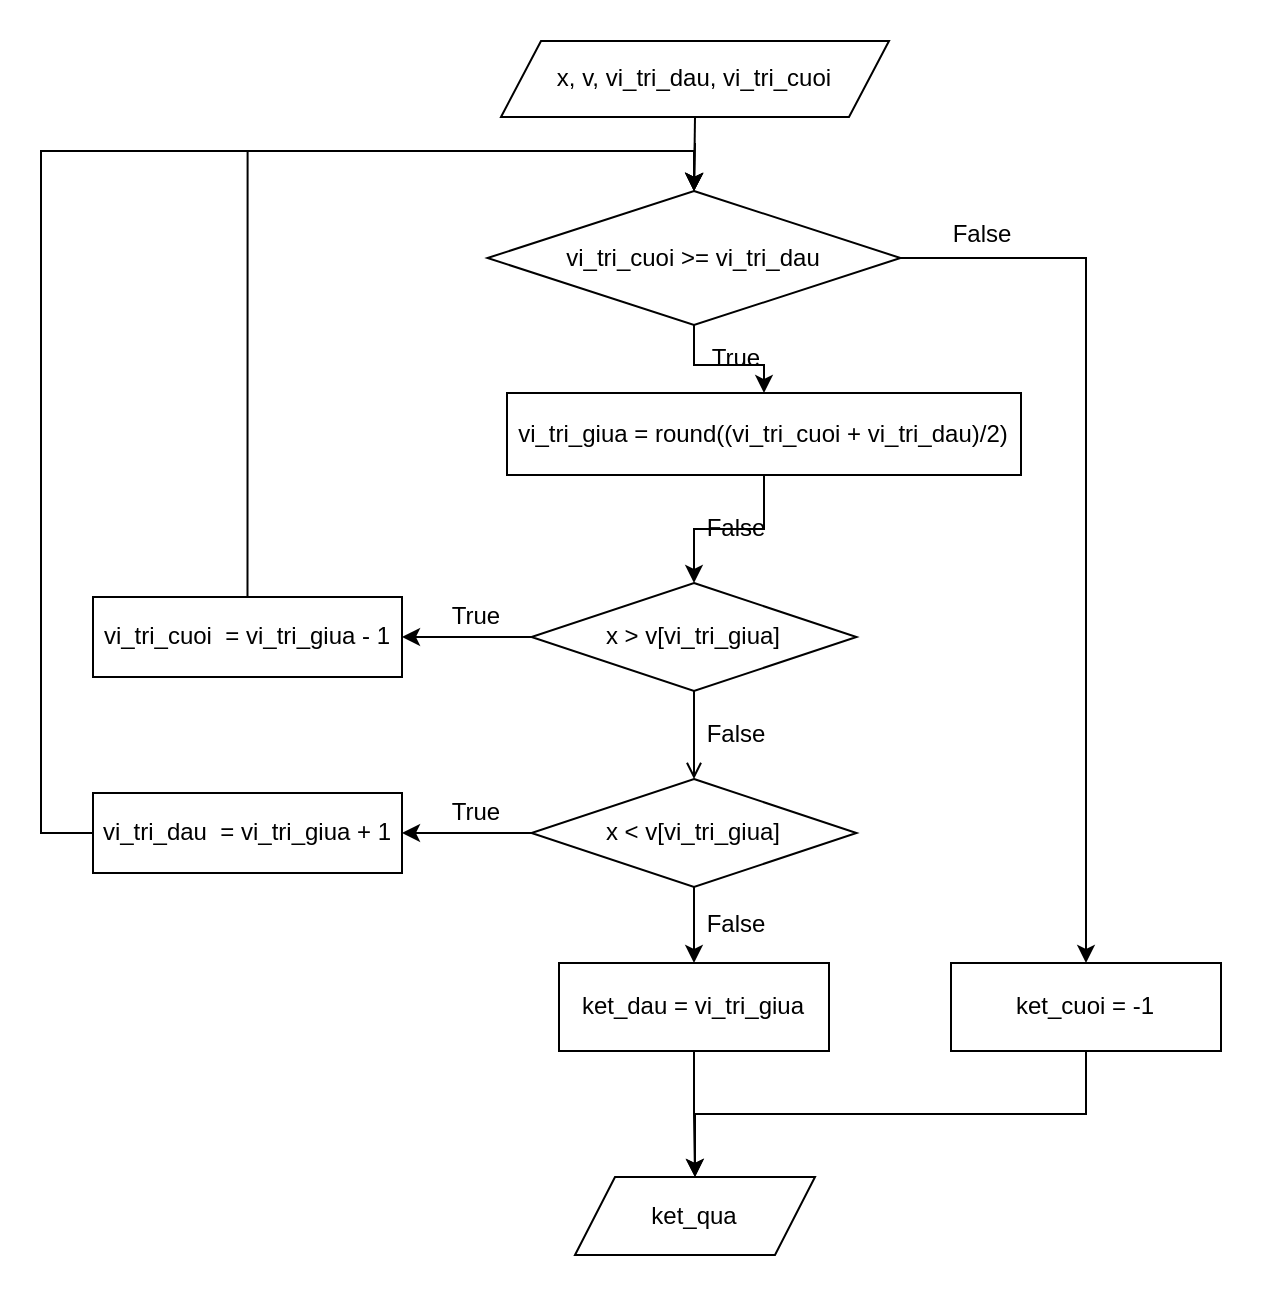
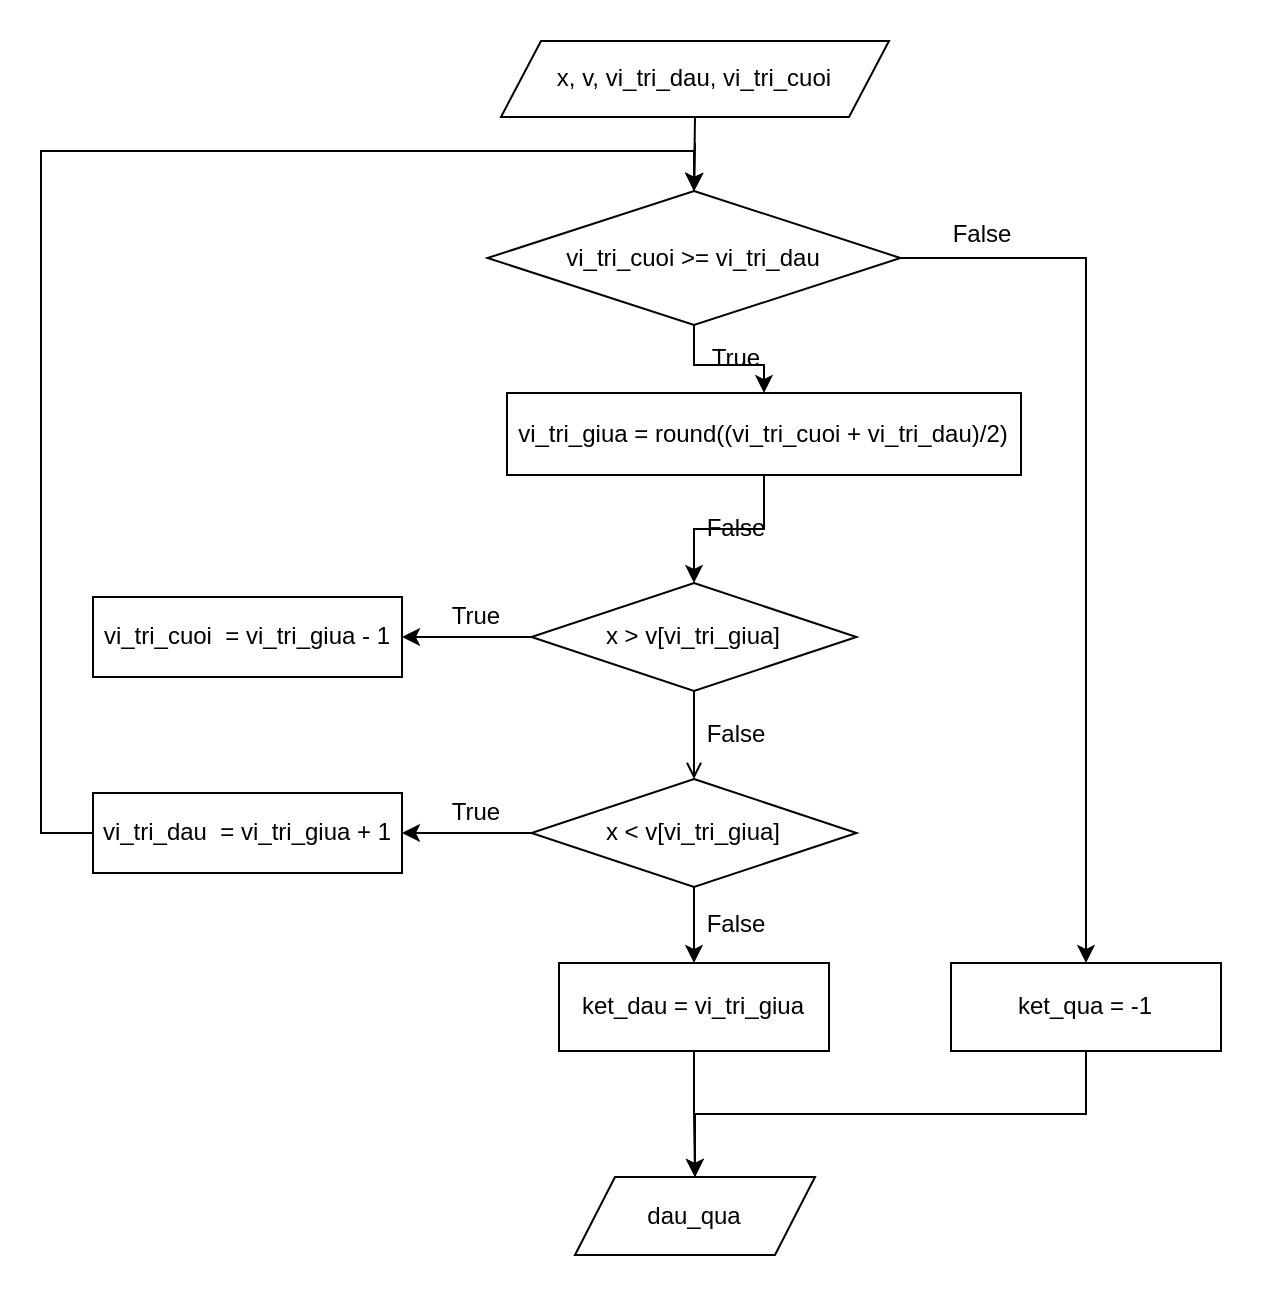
edge "vi_tri_cuoi = vi_tri_giua - 1" -> "vi_tri_cuoi >= vi_tri_dau": removed
node "ket_cuoi = -1": label "ket_cuoi = -1" -> "ket_qua = -1"
node "ket_qua": label "ket_qua" -> "dau_qua"
